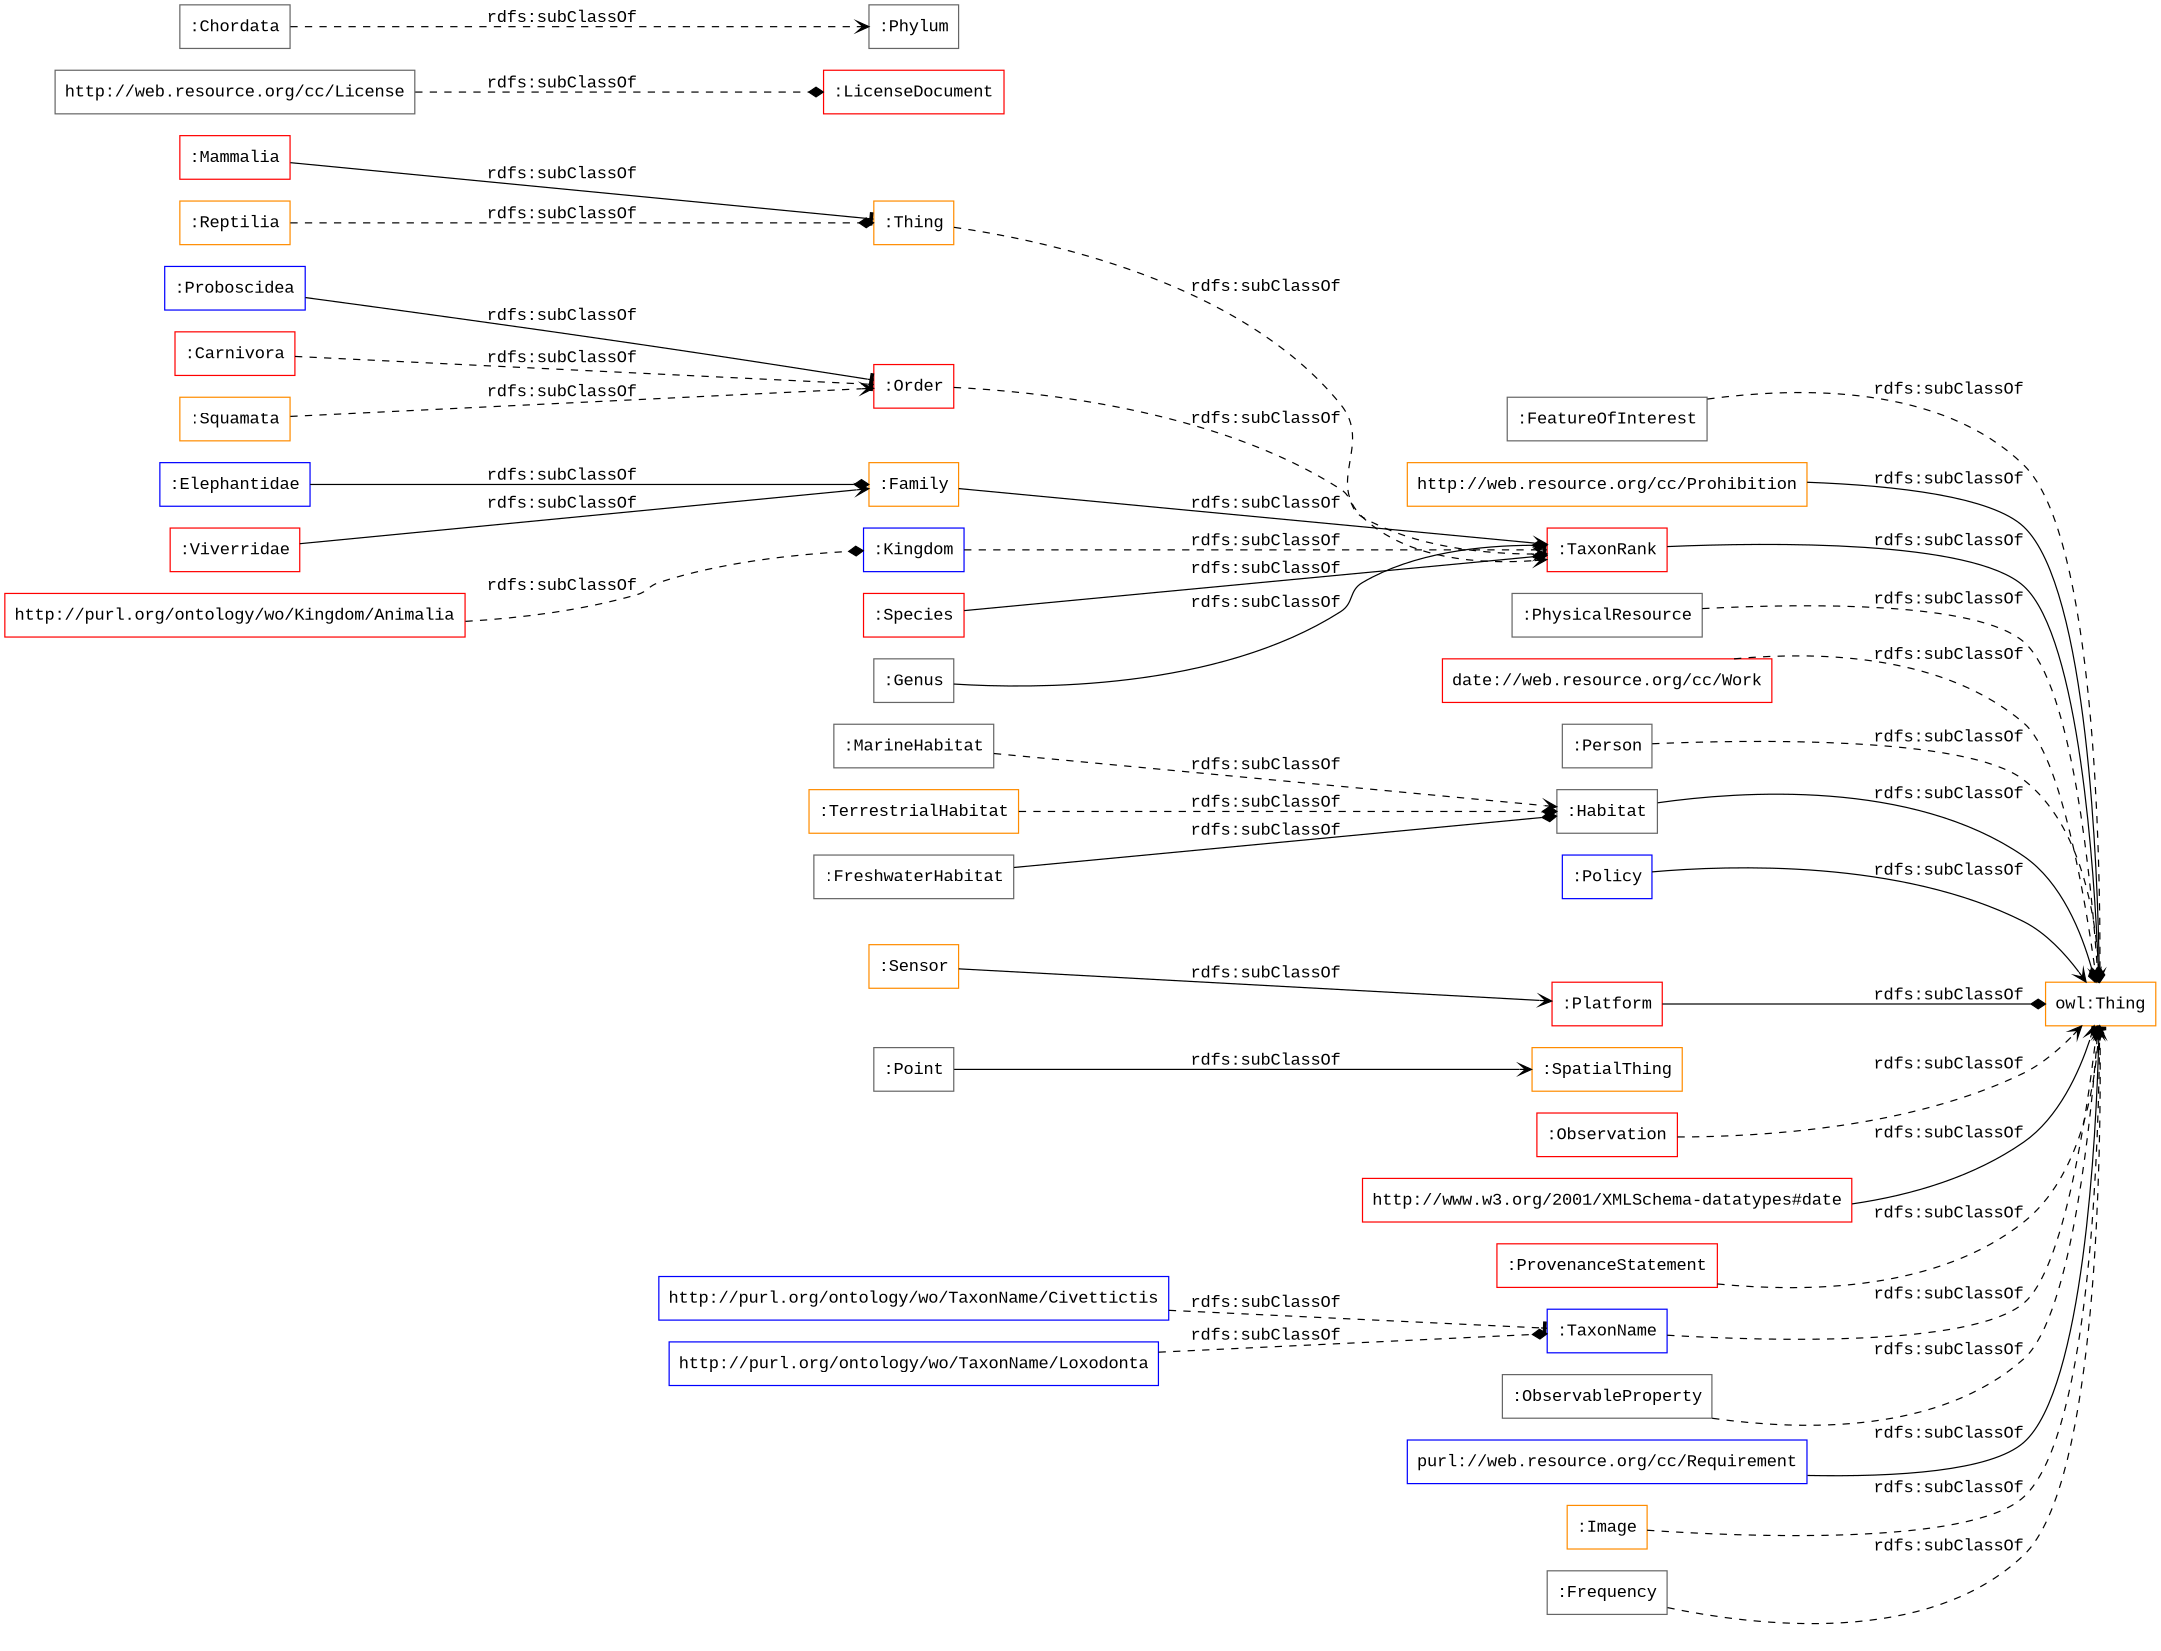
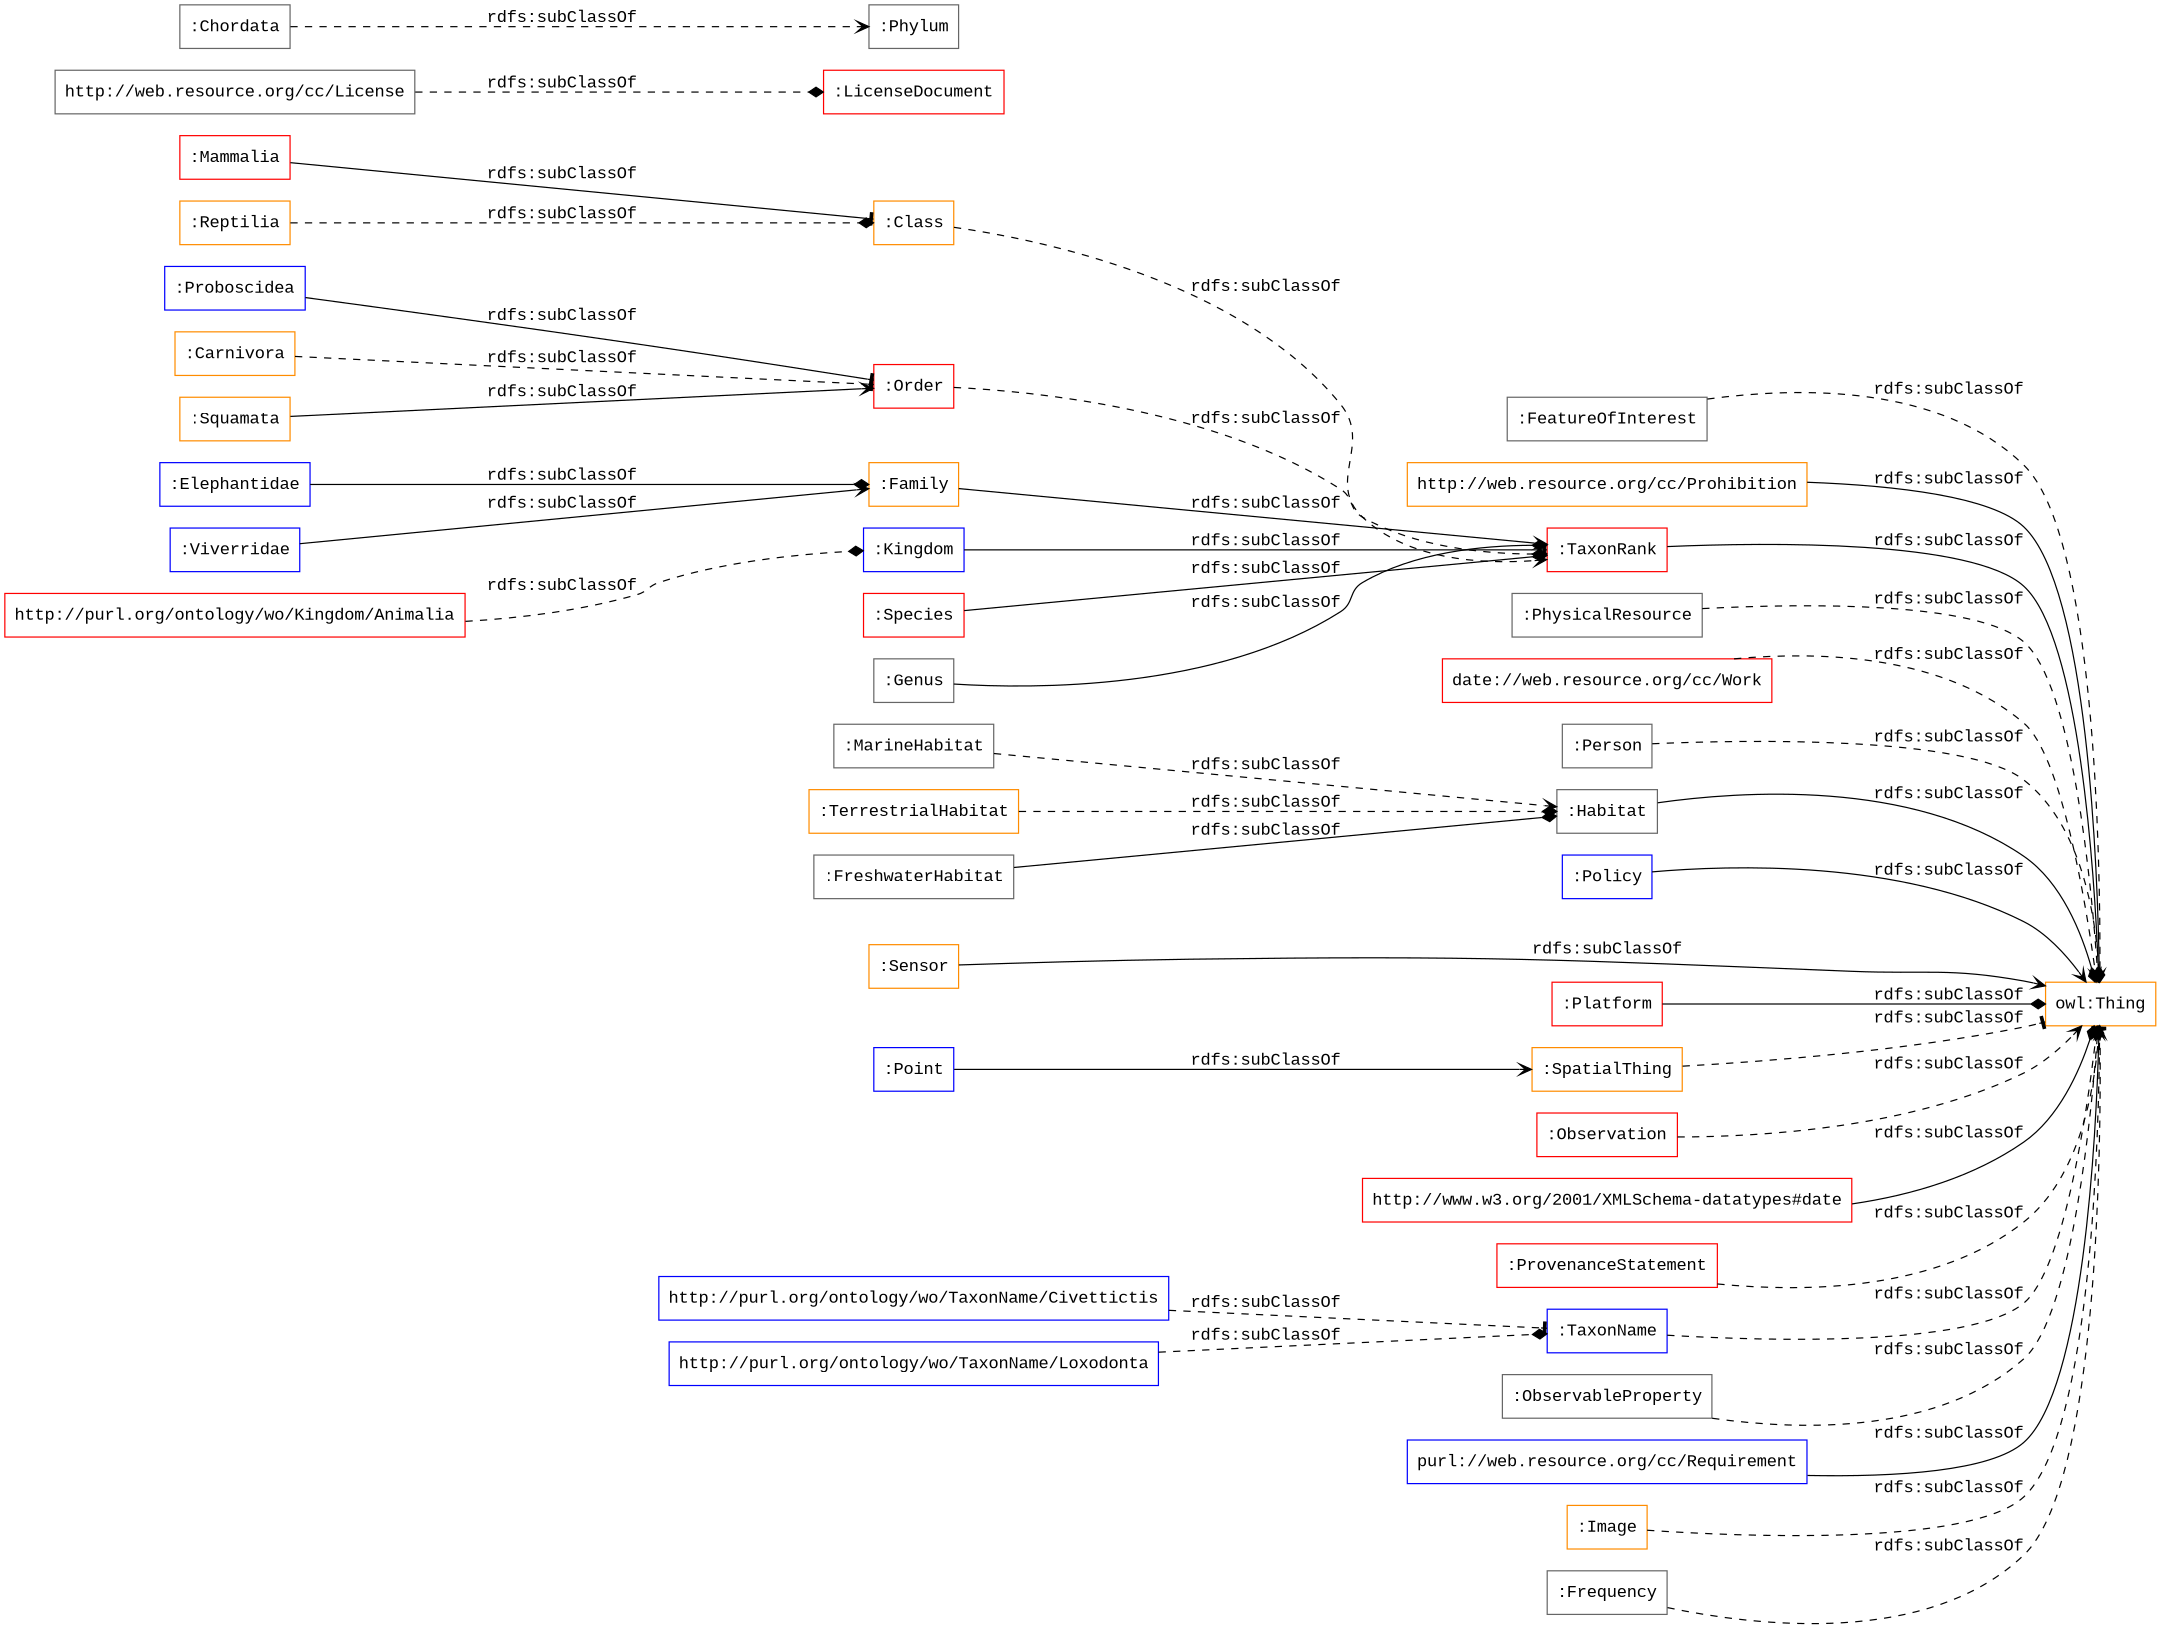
node ":Thing": label ":Thing" -> ":Class"
node ":Carnivora": color red -> darkorange
edge ":Squamata" -> ":Order": style dashed -> solid
edge ":Order" -> ":TaxonRank": arrowhead vee -> diamond
node ":Viverridae": color red -> blue
edge ":Kingdom" -> ":TaxonRank": style dashed -> solid
edge ":Sensor" -> ":Platform": now ":Sensor" -> "owl:Thing"
edge ":SpatialThing" -> "owl:Thing": added, label "rdfs:subClassOf"
node ":Point": color gray40 -> blue
edge "http://www.w3.org/2001/XMLSchema-datatypes#date" -> "owl:Thing": arrowhead vee -> diamond
